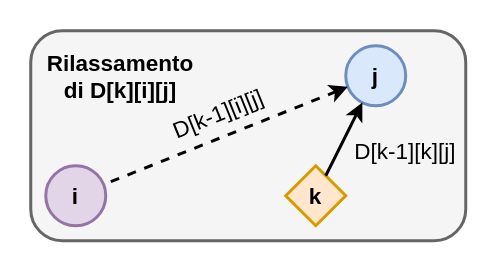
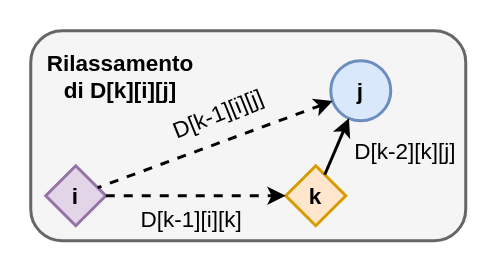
node "j": moved (376, 76) -> (361, 91)
node "D[k-1][k][j]": label "D[k-1][k][j]" -> "D[k-2][k][j]"
node "i": shape ellipse -> diamond
edge "i" -> "k": added
node "D[k-1][i][k]": added
